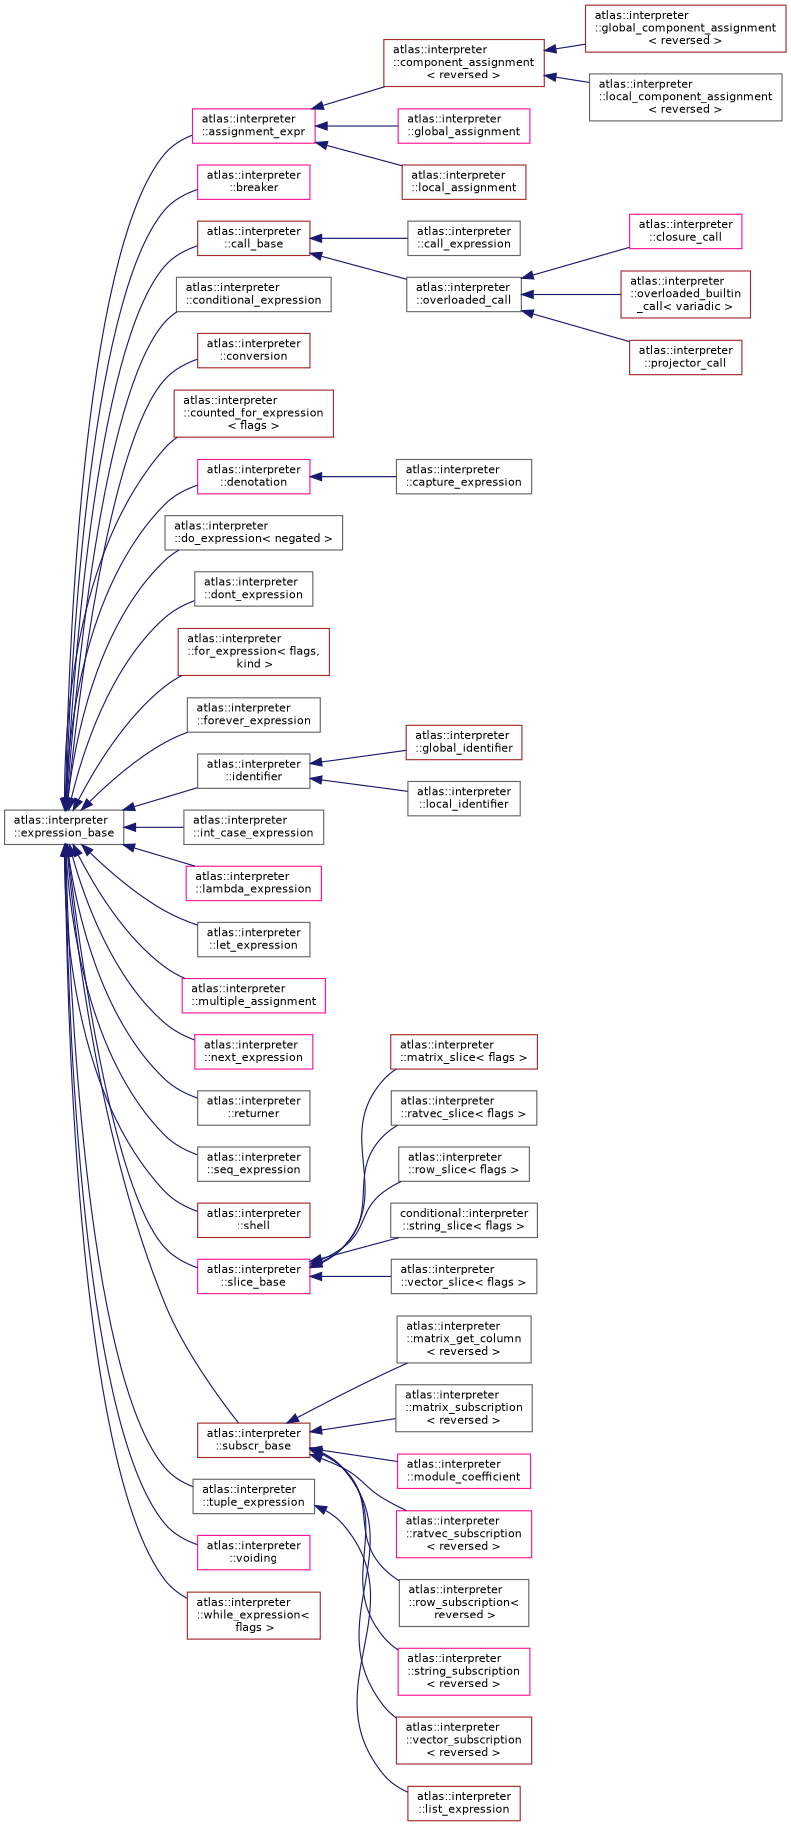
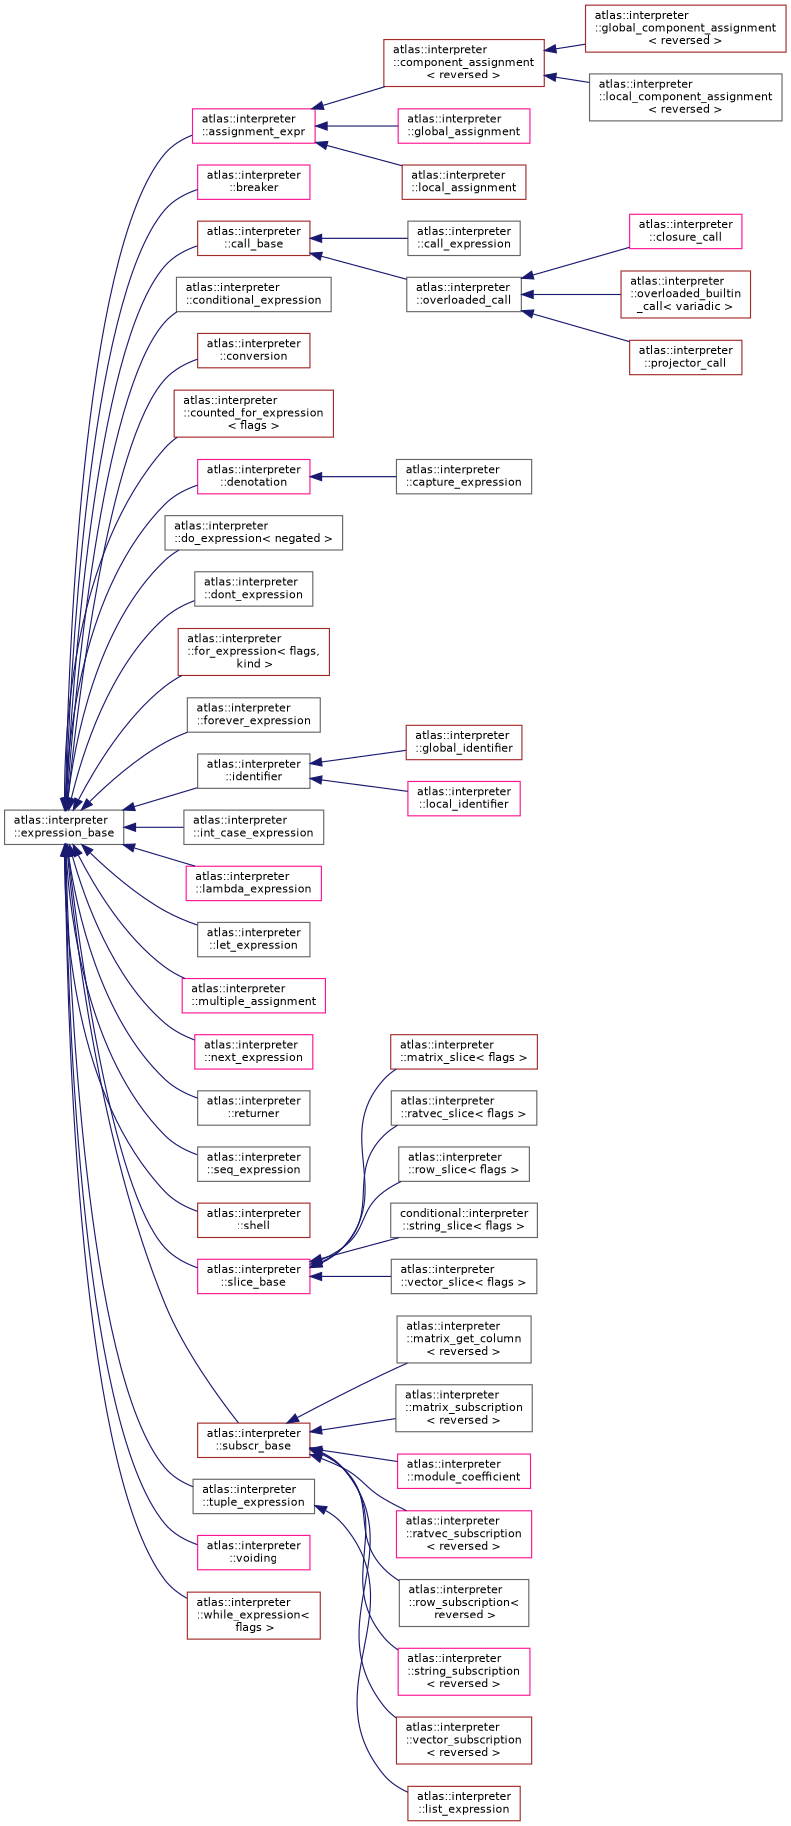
node "atlas::interpreter ::local_identifier": color gray40 -> deeppink
